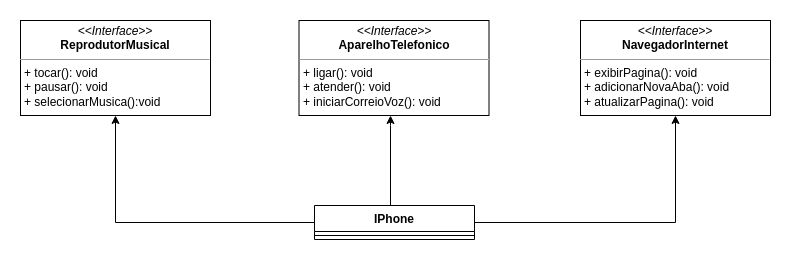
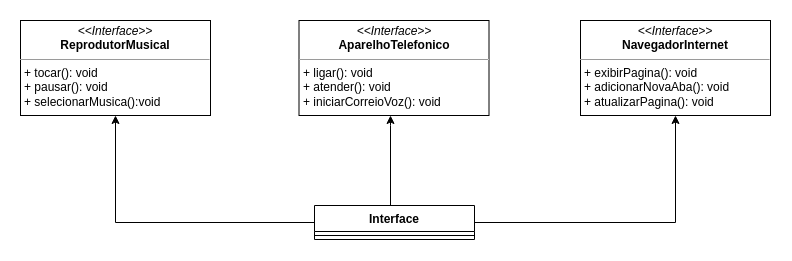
node "IPhone": label "IPhone" -> "Interface"
